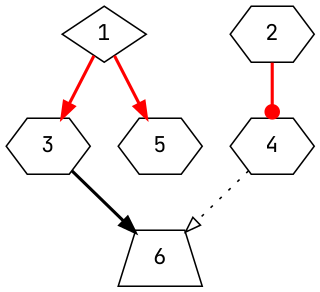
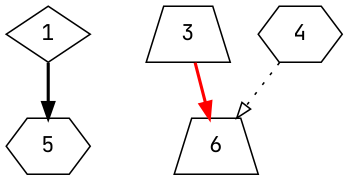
node "2": removed
edge "1" -> "3": removed
edge "1" -> "5": color red -> black
node "3": shape hexagon -> trapezium
edge "3" -> "6": color black -> red
